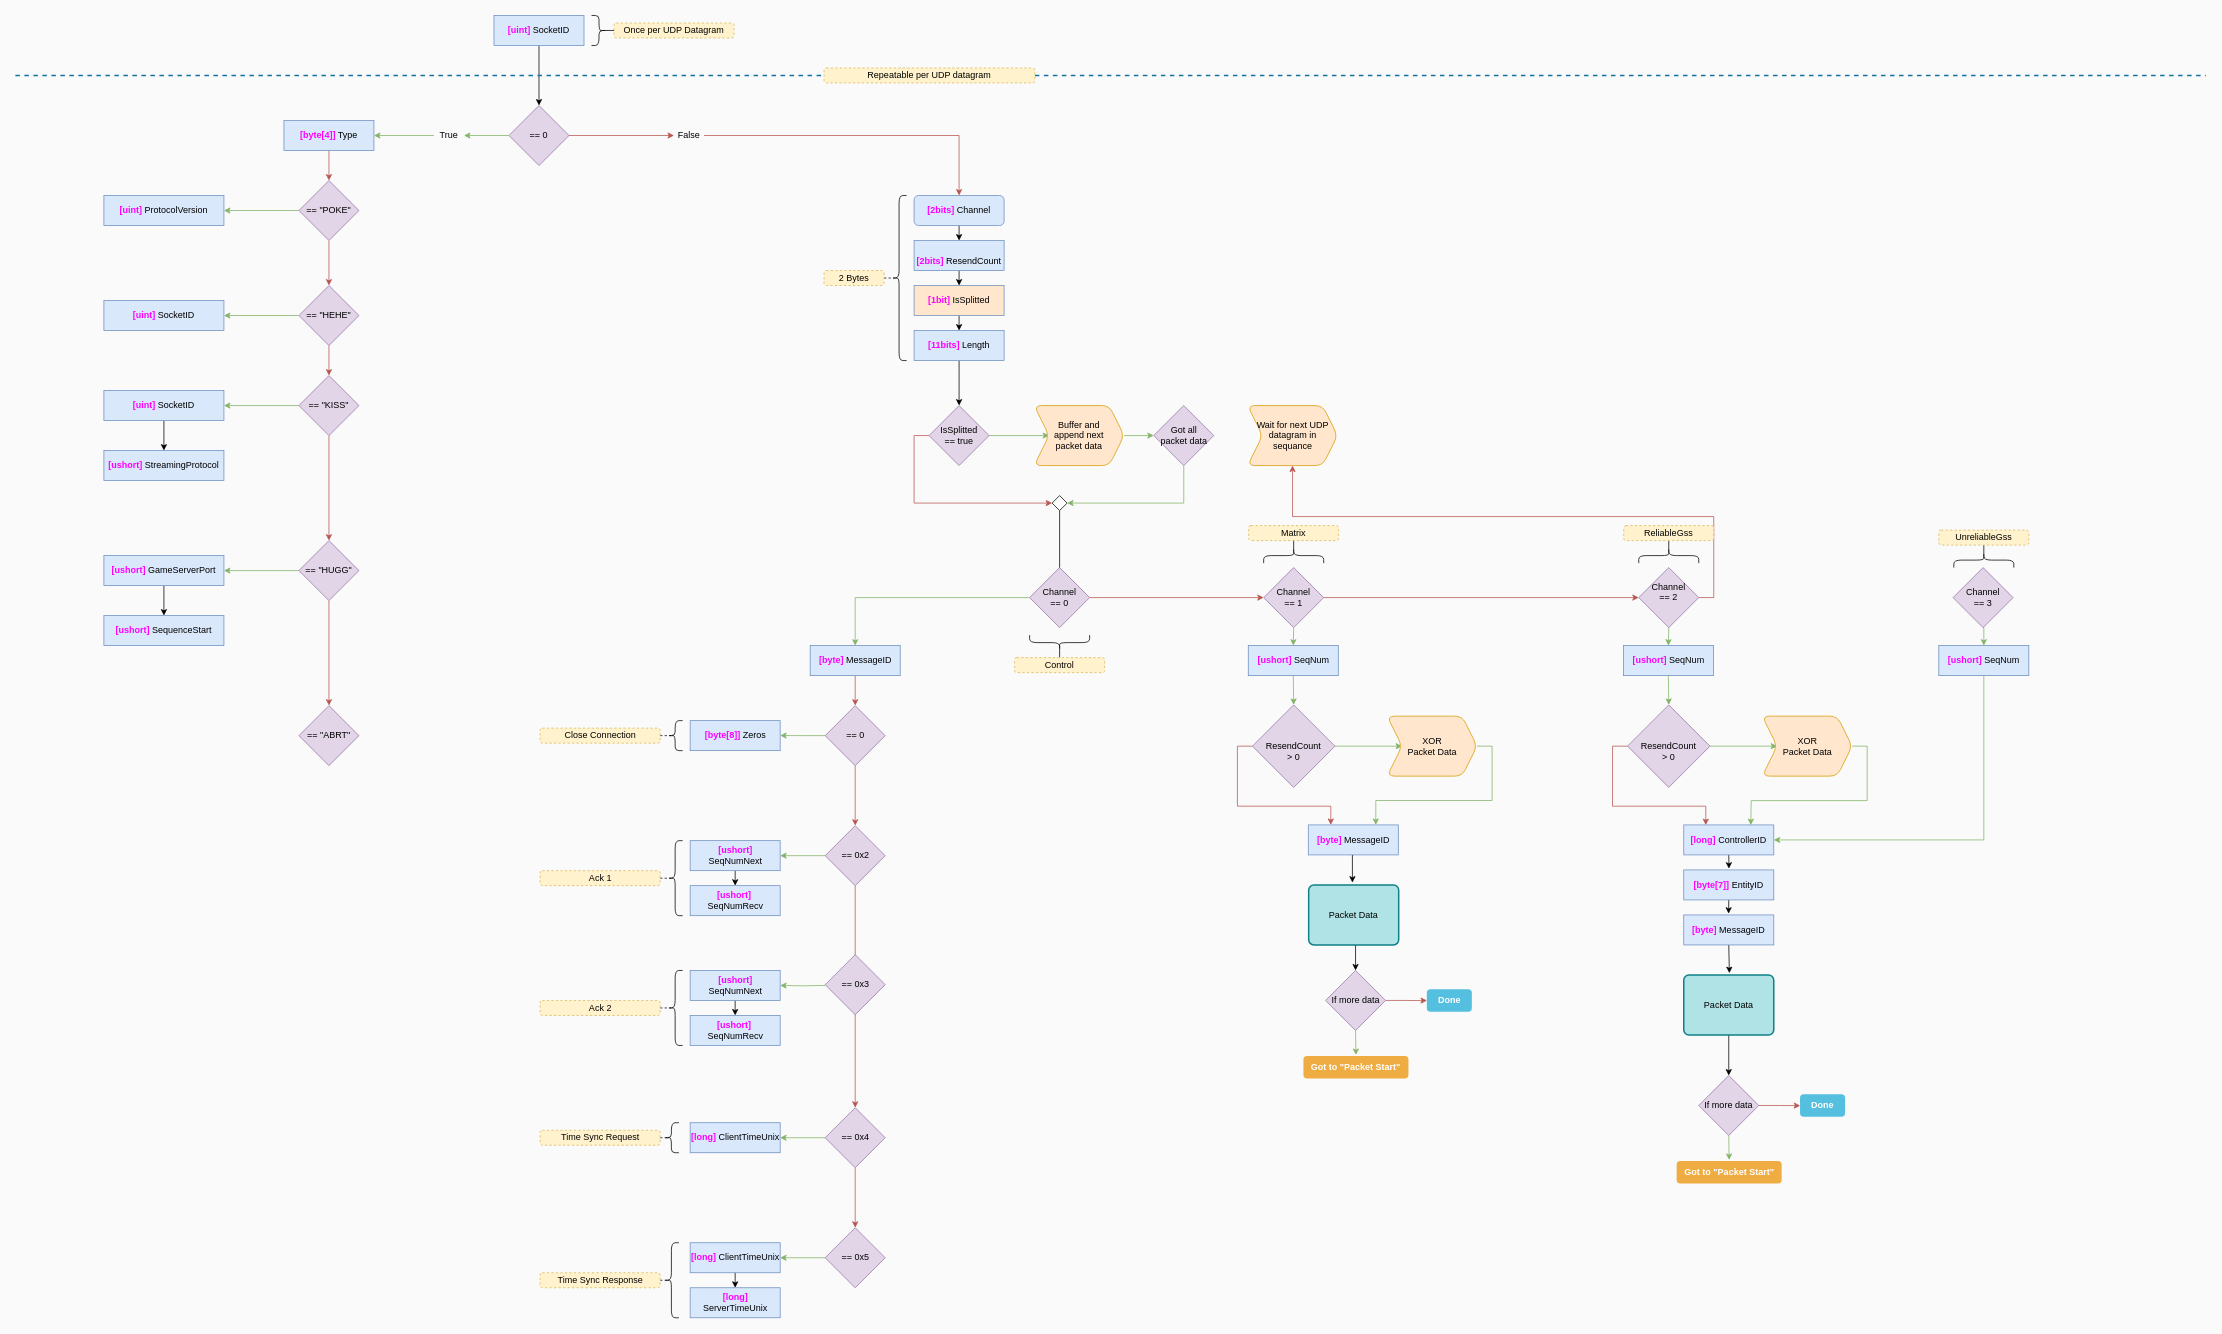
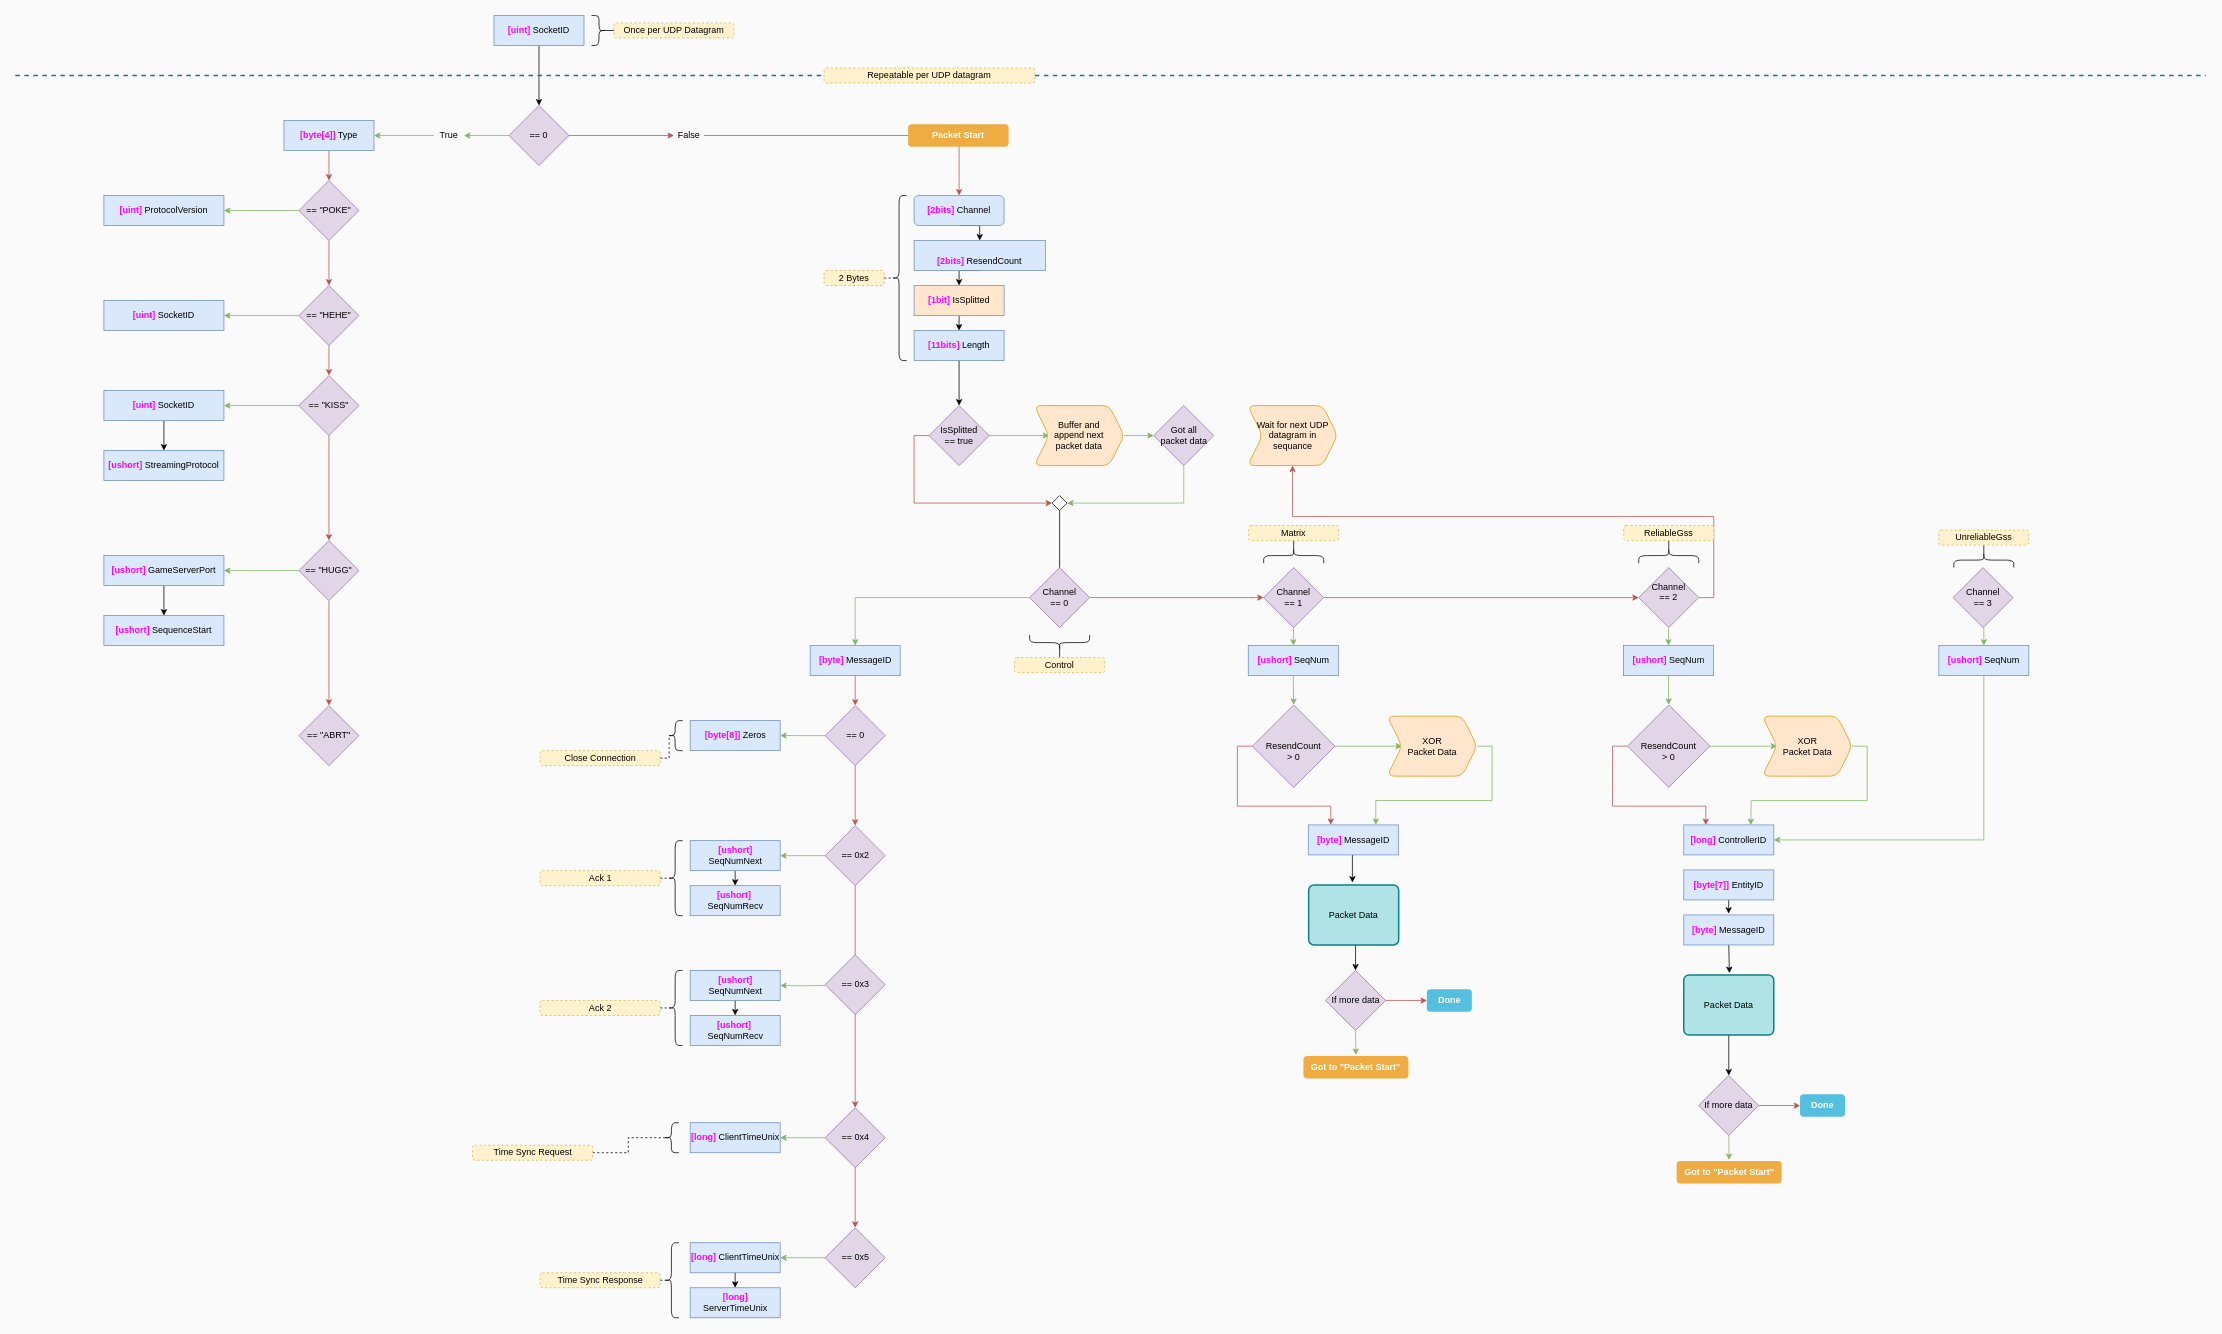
node "Packet Start": added
node "[2bits] ResendCount": size 90x30 -> 131x30
node "Close Connection": moved (600, 735) -> (600, 758)
edge "[long] ControllerID" -> "[byte[7]] EntityID": removed
node "Time Sync Request": moved (600, 1137) -> (533, 1152)
